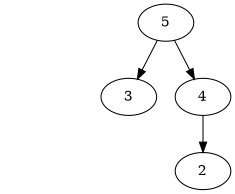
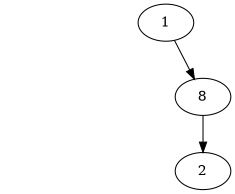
node "5": label "5" -> "1"
node "3": removed
node "4": label "4" -> "8"
